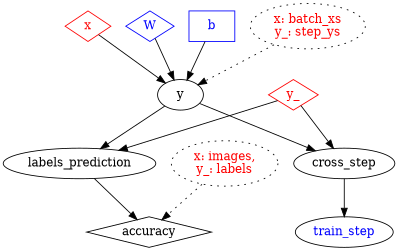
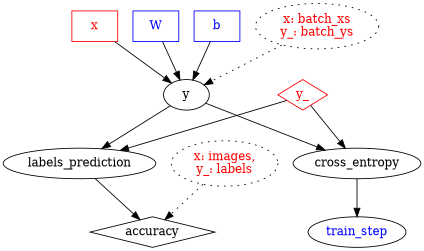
node "x": shape diamond -> box
node "W": shape diamond -> box
node "x: batch_xs y_: step_ys": label "x: batch_xs y_: step_ys" -> "x: batch_xs y_: batch_ys"
node "cross_step": label "cross_step" -> "cross_entropy"
